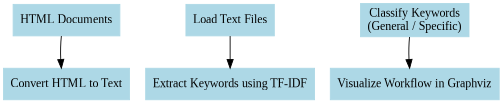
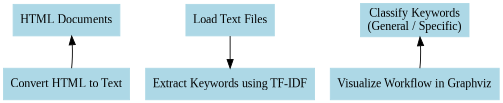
edge "HTML Documents" -> "Convert HTML to Text": reversed
edge "Classify Keywords (General / Specific)" -> "Visualize Workflow in Graphviz": reversed
